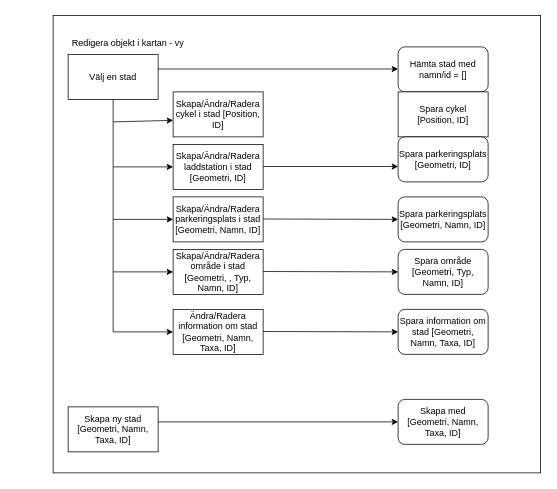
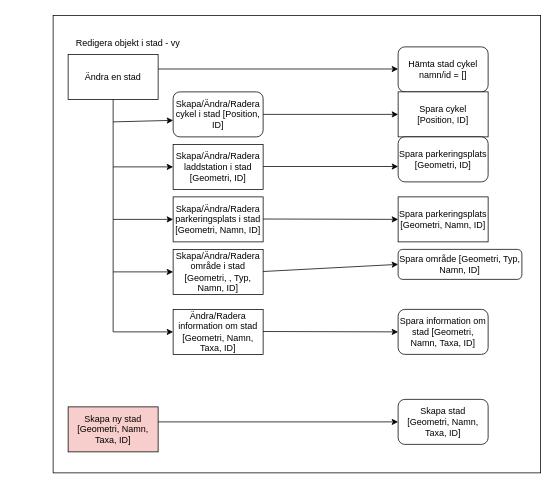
node "Redigera objekt i kartan - vy": label "Redigera objekt i kartan - vy" -> "Redigera objekt i stad - vy"
node "Hämta stad med namn/id = []": label "Hämta stad med namn/id = []" -> "Hämta stad cykel namn/id = []"
node "Välj en stad": label "Välj en stad" -> "Ändra en stad"
node "Skapa/Ändra/Radera cykel i stad [Position, ID]": shape rectangle -> rounded rectangle
edge "Skapa/Ändra/Radera cykel i stad [Position, ID]" -> "Spara cykel [Position, ID]": added
node "Spara parkeringsplats [Geometri, Namn, ID]": shape rounded rectangle -> rectangle
node "Spara område [Geometri, Typ, Namn, ID]": size 90x45 -> 124x30
node "Skapa med [Geometri, Namn, Taxa, ID]": label "Skapa med [Geometri, Namn, Taxa, ID]" -> "Skapa stad [Geometri, Namn, Taxa, ID]"
node "Skapa ny stad [Geometri, Namn, Taxa, ID]": fillcolor #ffffff -> #f8cecc
